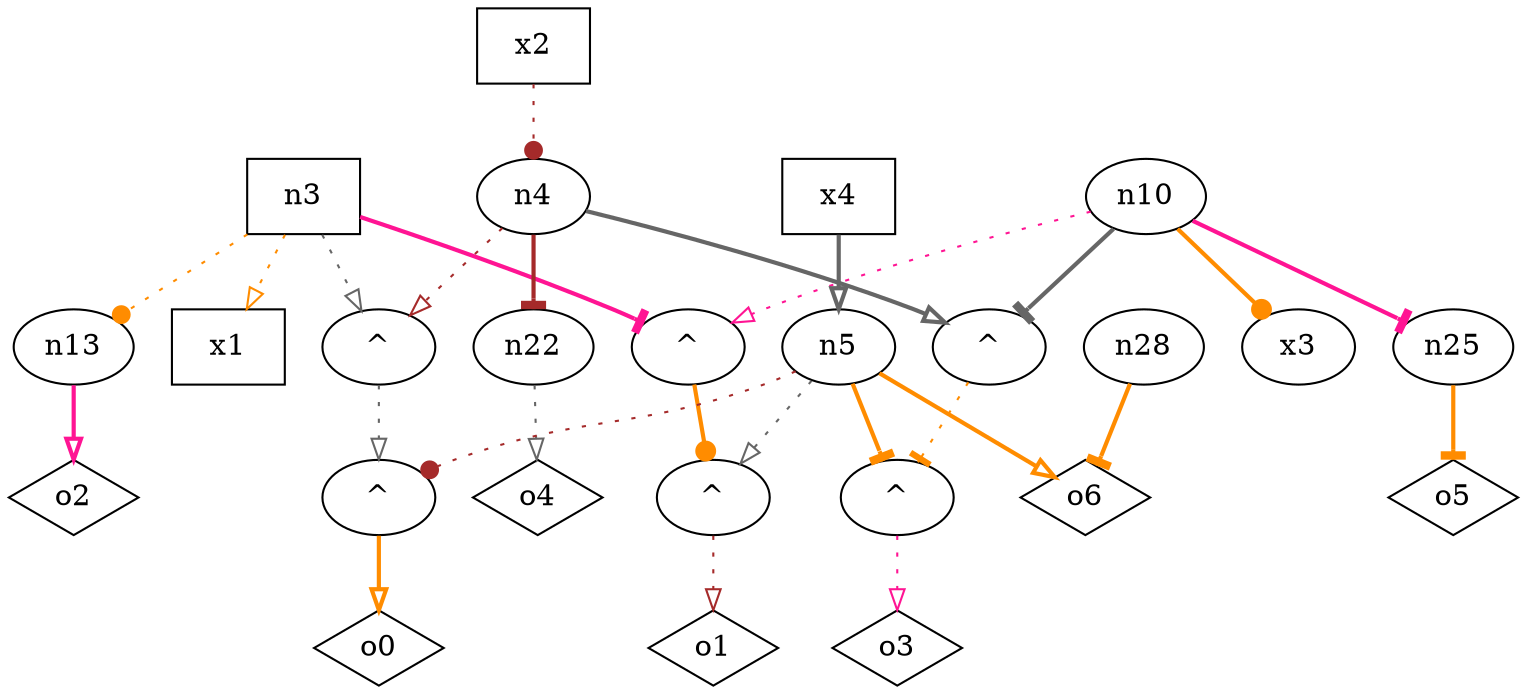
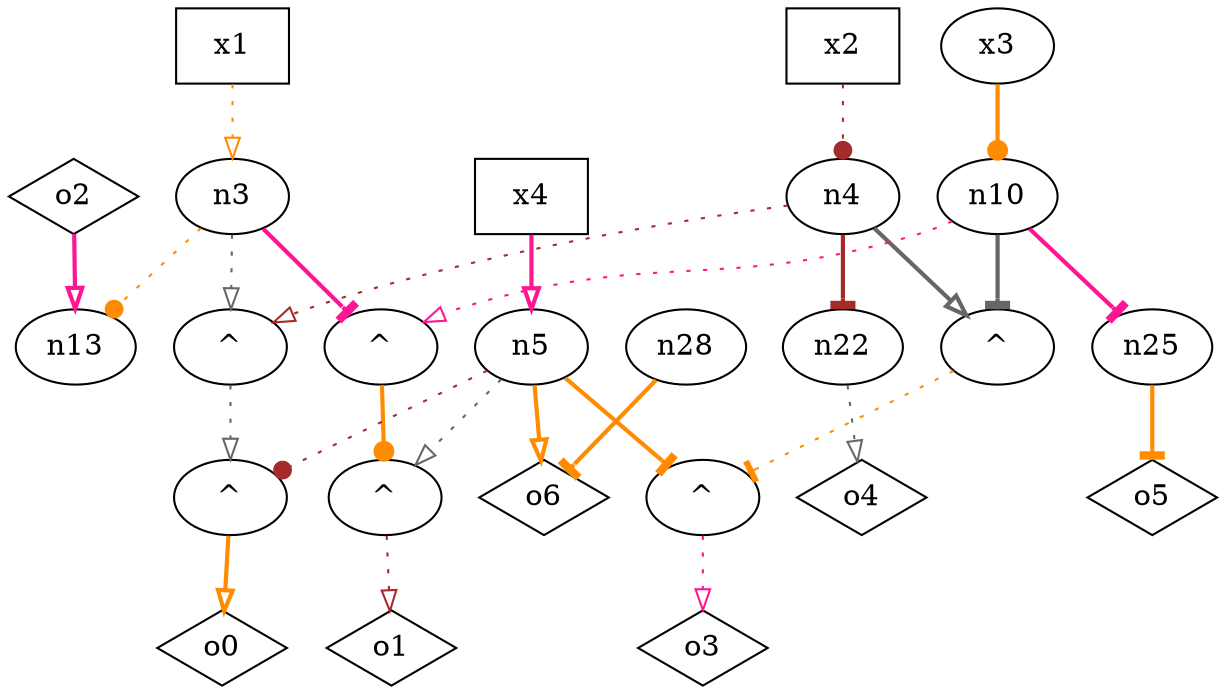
node "n3": shape box -> ellipse
edge "x4" -> "n5": color gray40 -> deeppink
edge "n3" -> "x1": reversed
edge "n10" -> "x3": reversed
edge "n13" -> "o2": reversed
